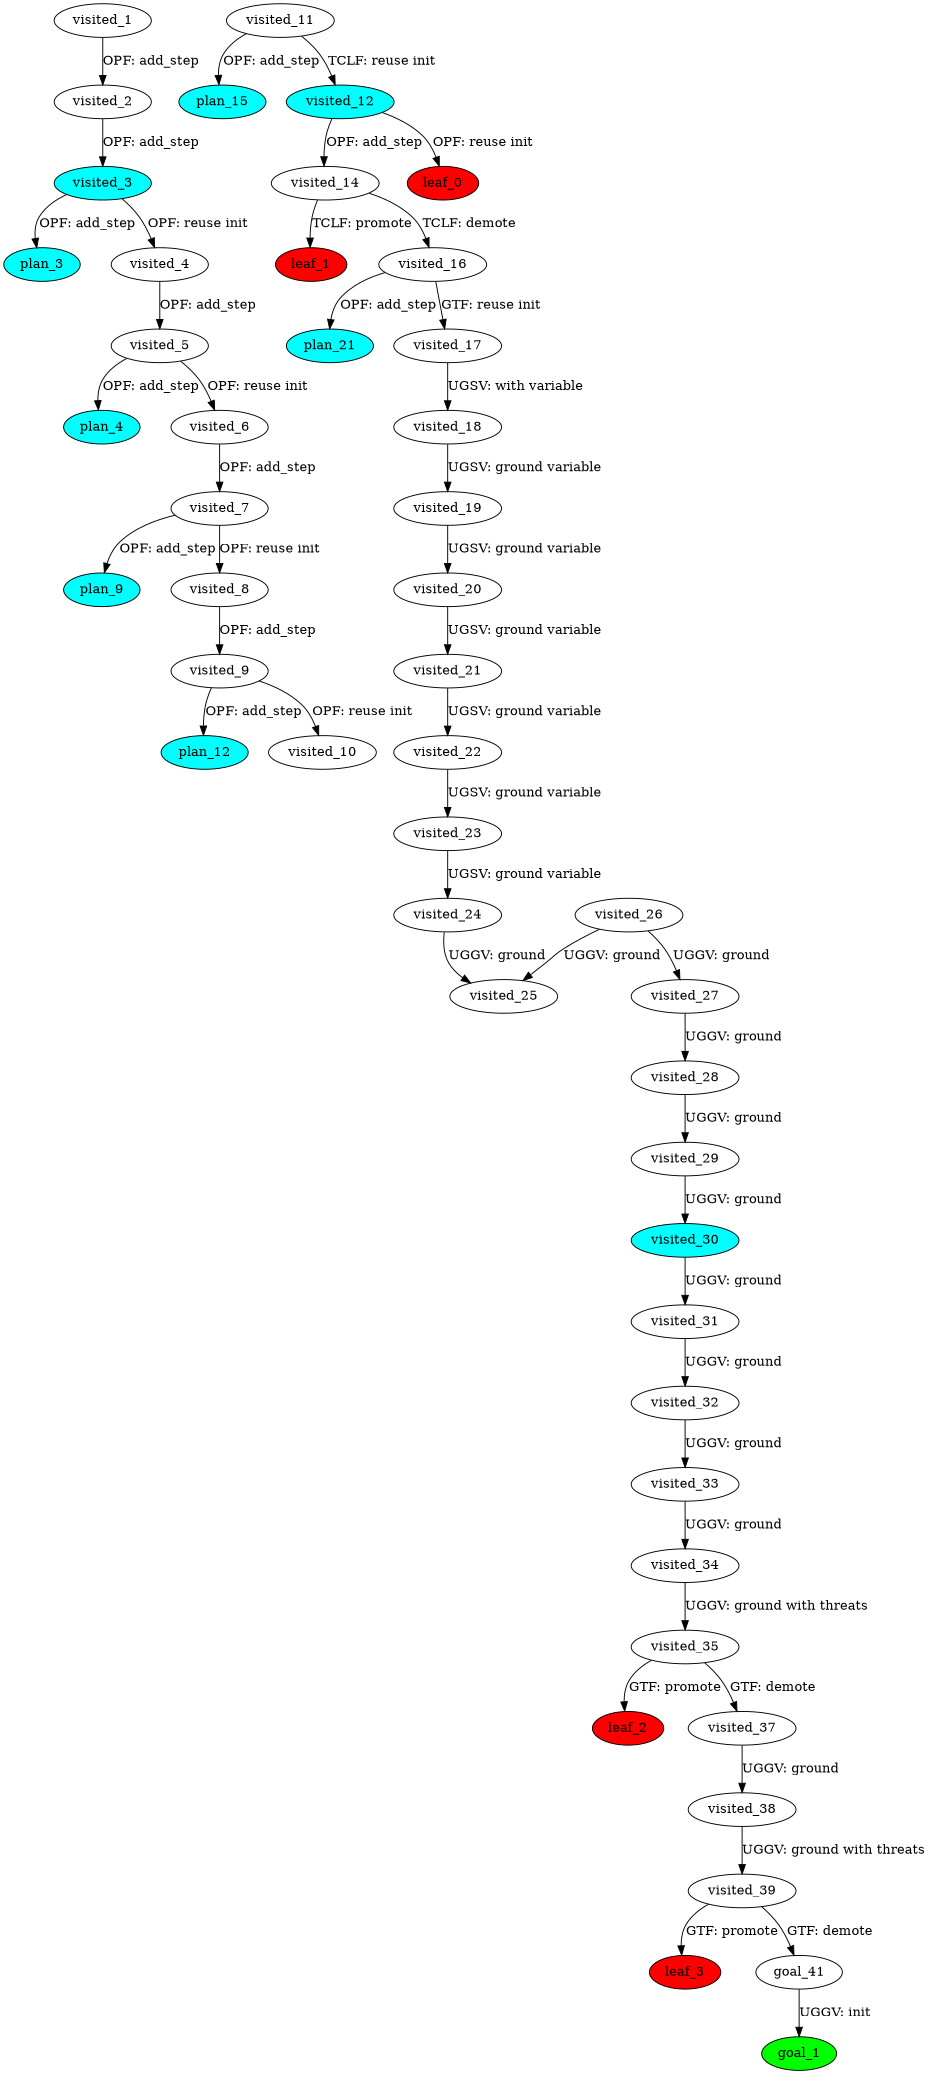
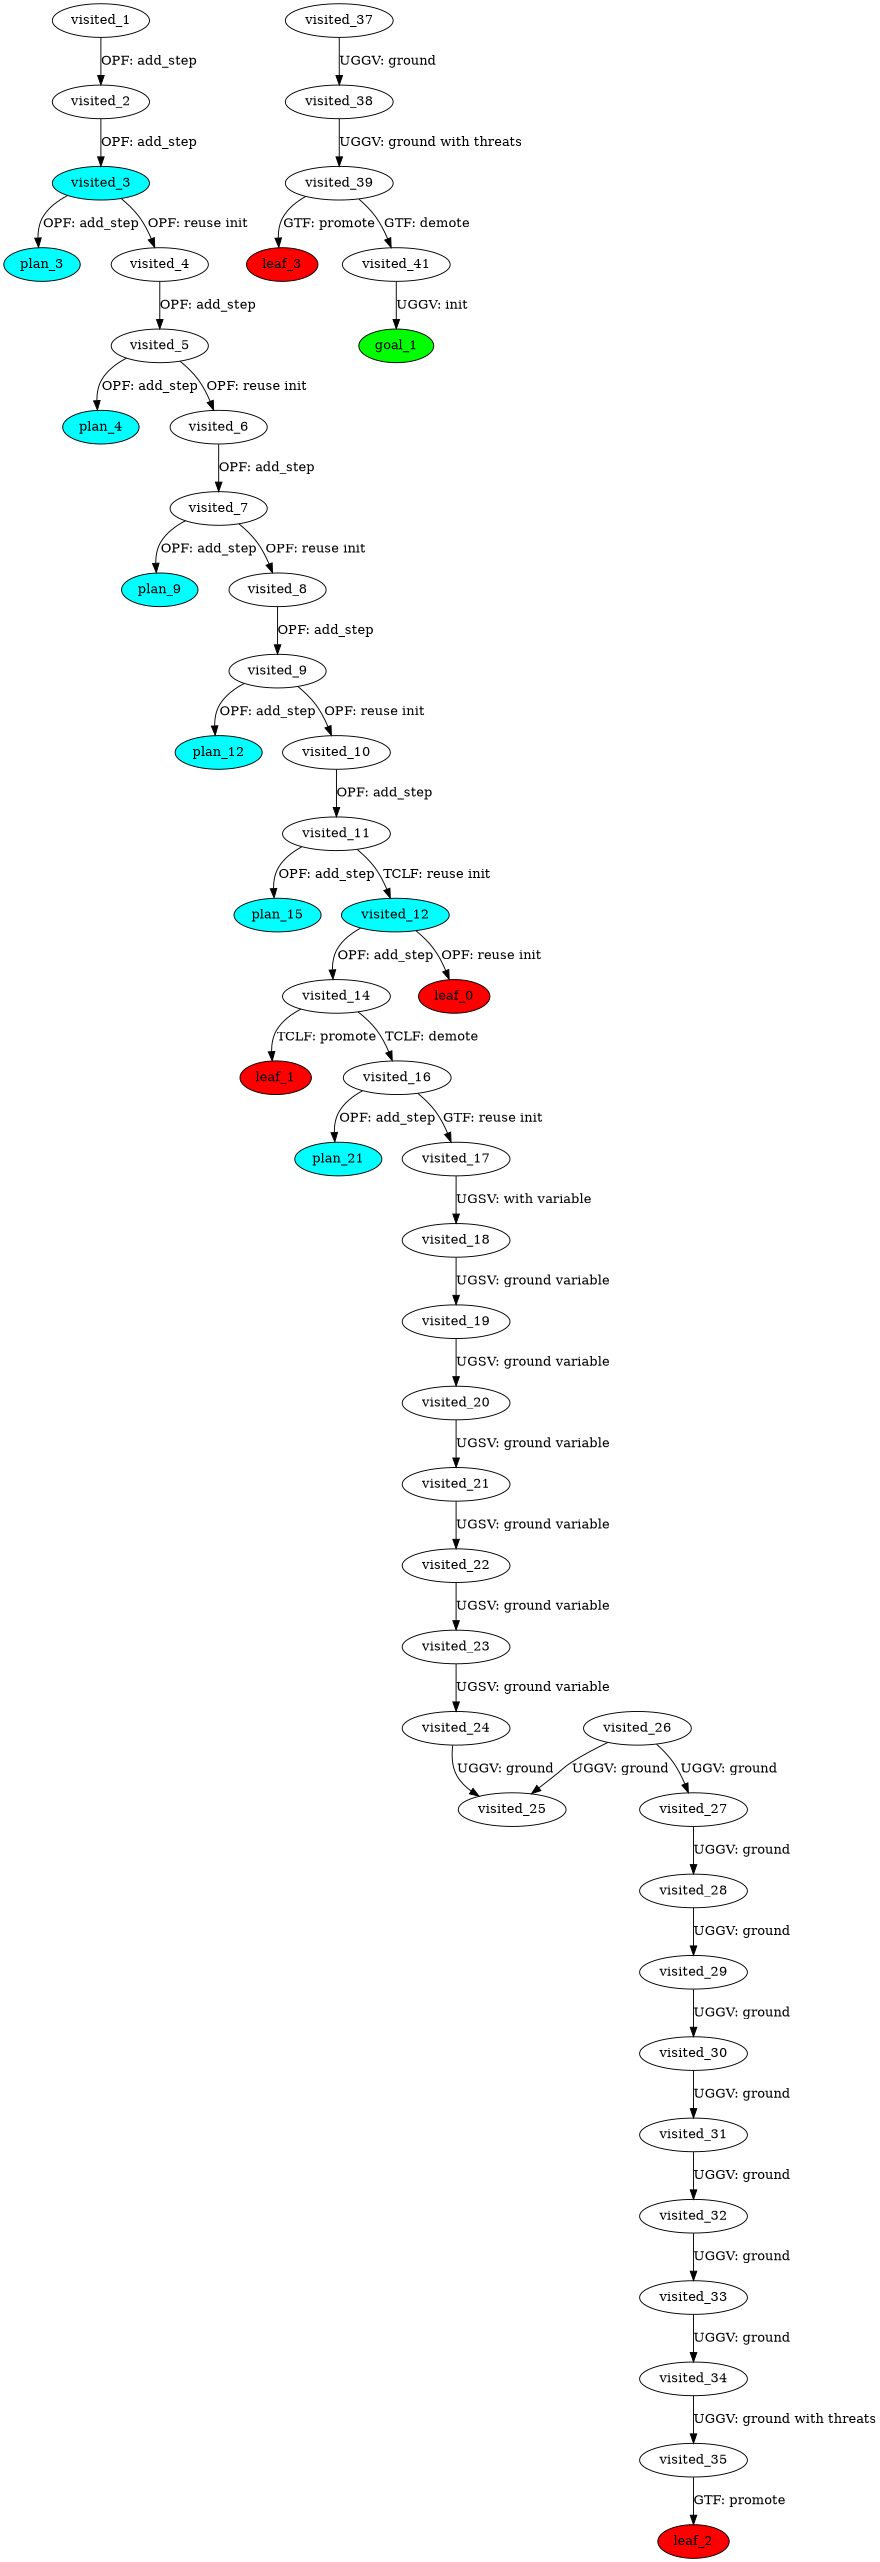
edge "visited_10" -> "visited_11": added, label "OPF: add_step"
node "visited_30": fillcolor cyan -> white
edge "visited_35" -> "visited_37": removed, label "GTF: demote"
node "goal_41": label "goal_41" -> "visited_41"
